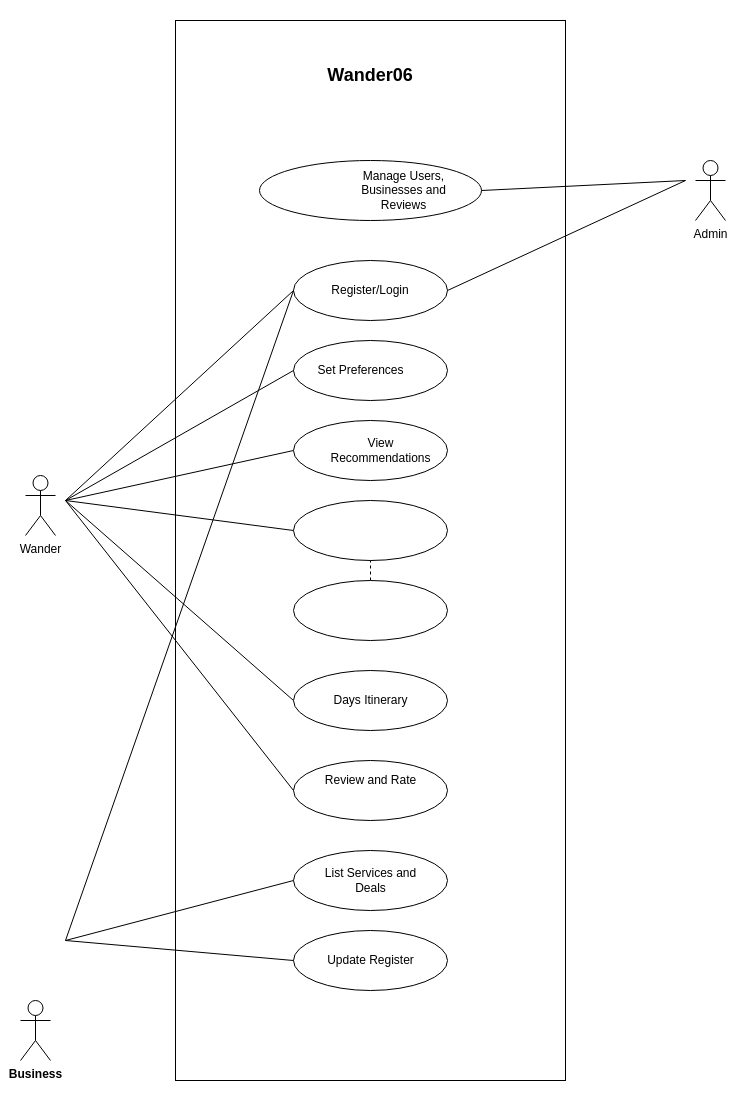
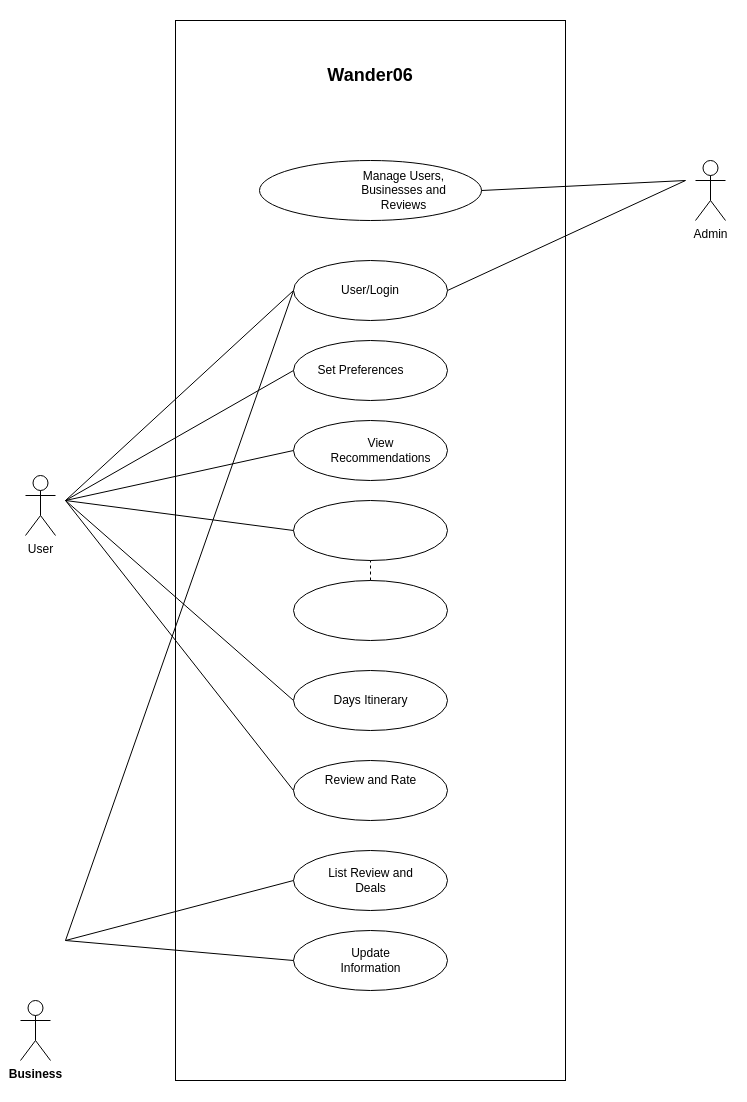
node "Register/Login": label "Register/Login" -> "User/Login"
node "Wander": label "Wander" -> "User"
node "List Services and Deals": label "List Services and Deals" -> "List Review and Deals"
node "Update Register": label "Update Register" -> "Update Information"
